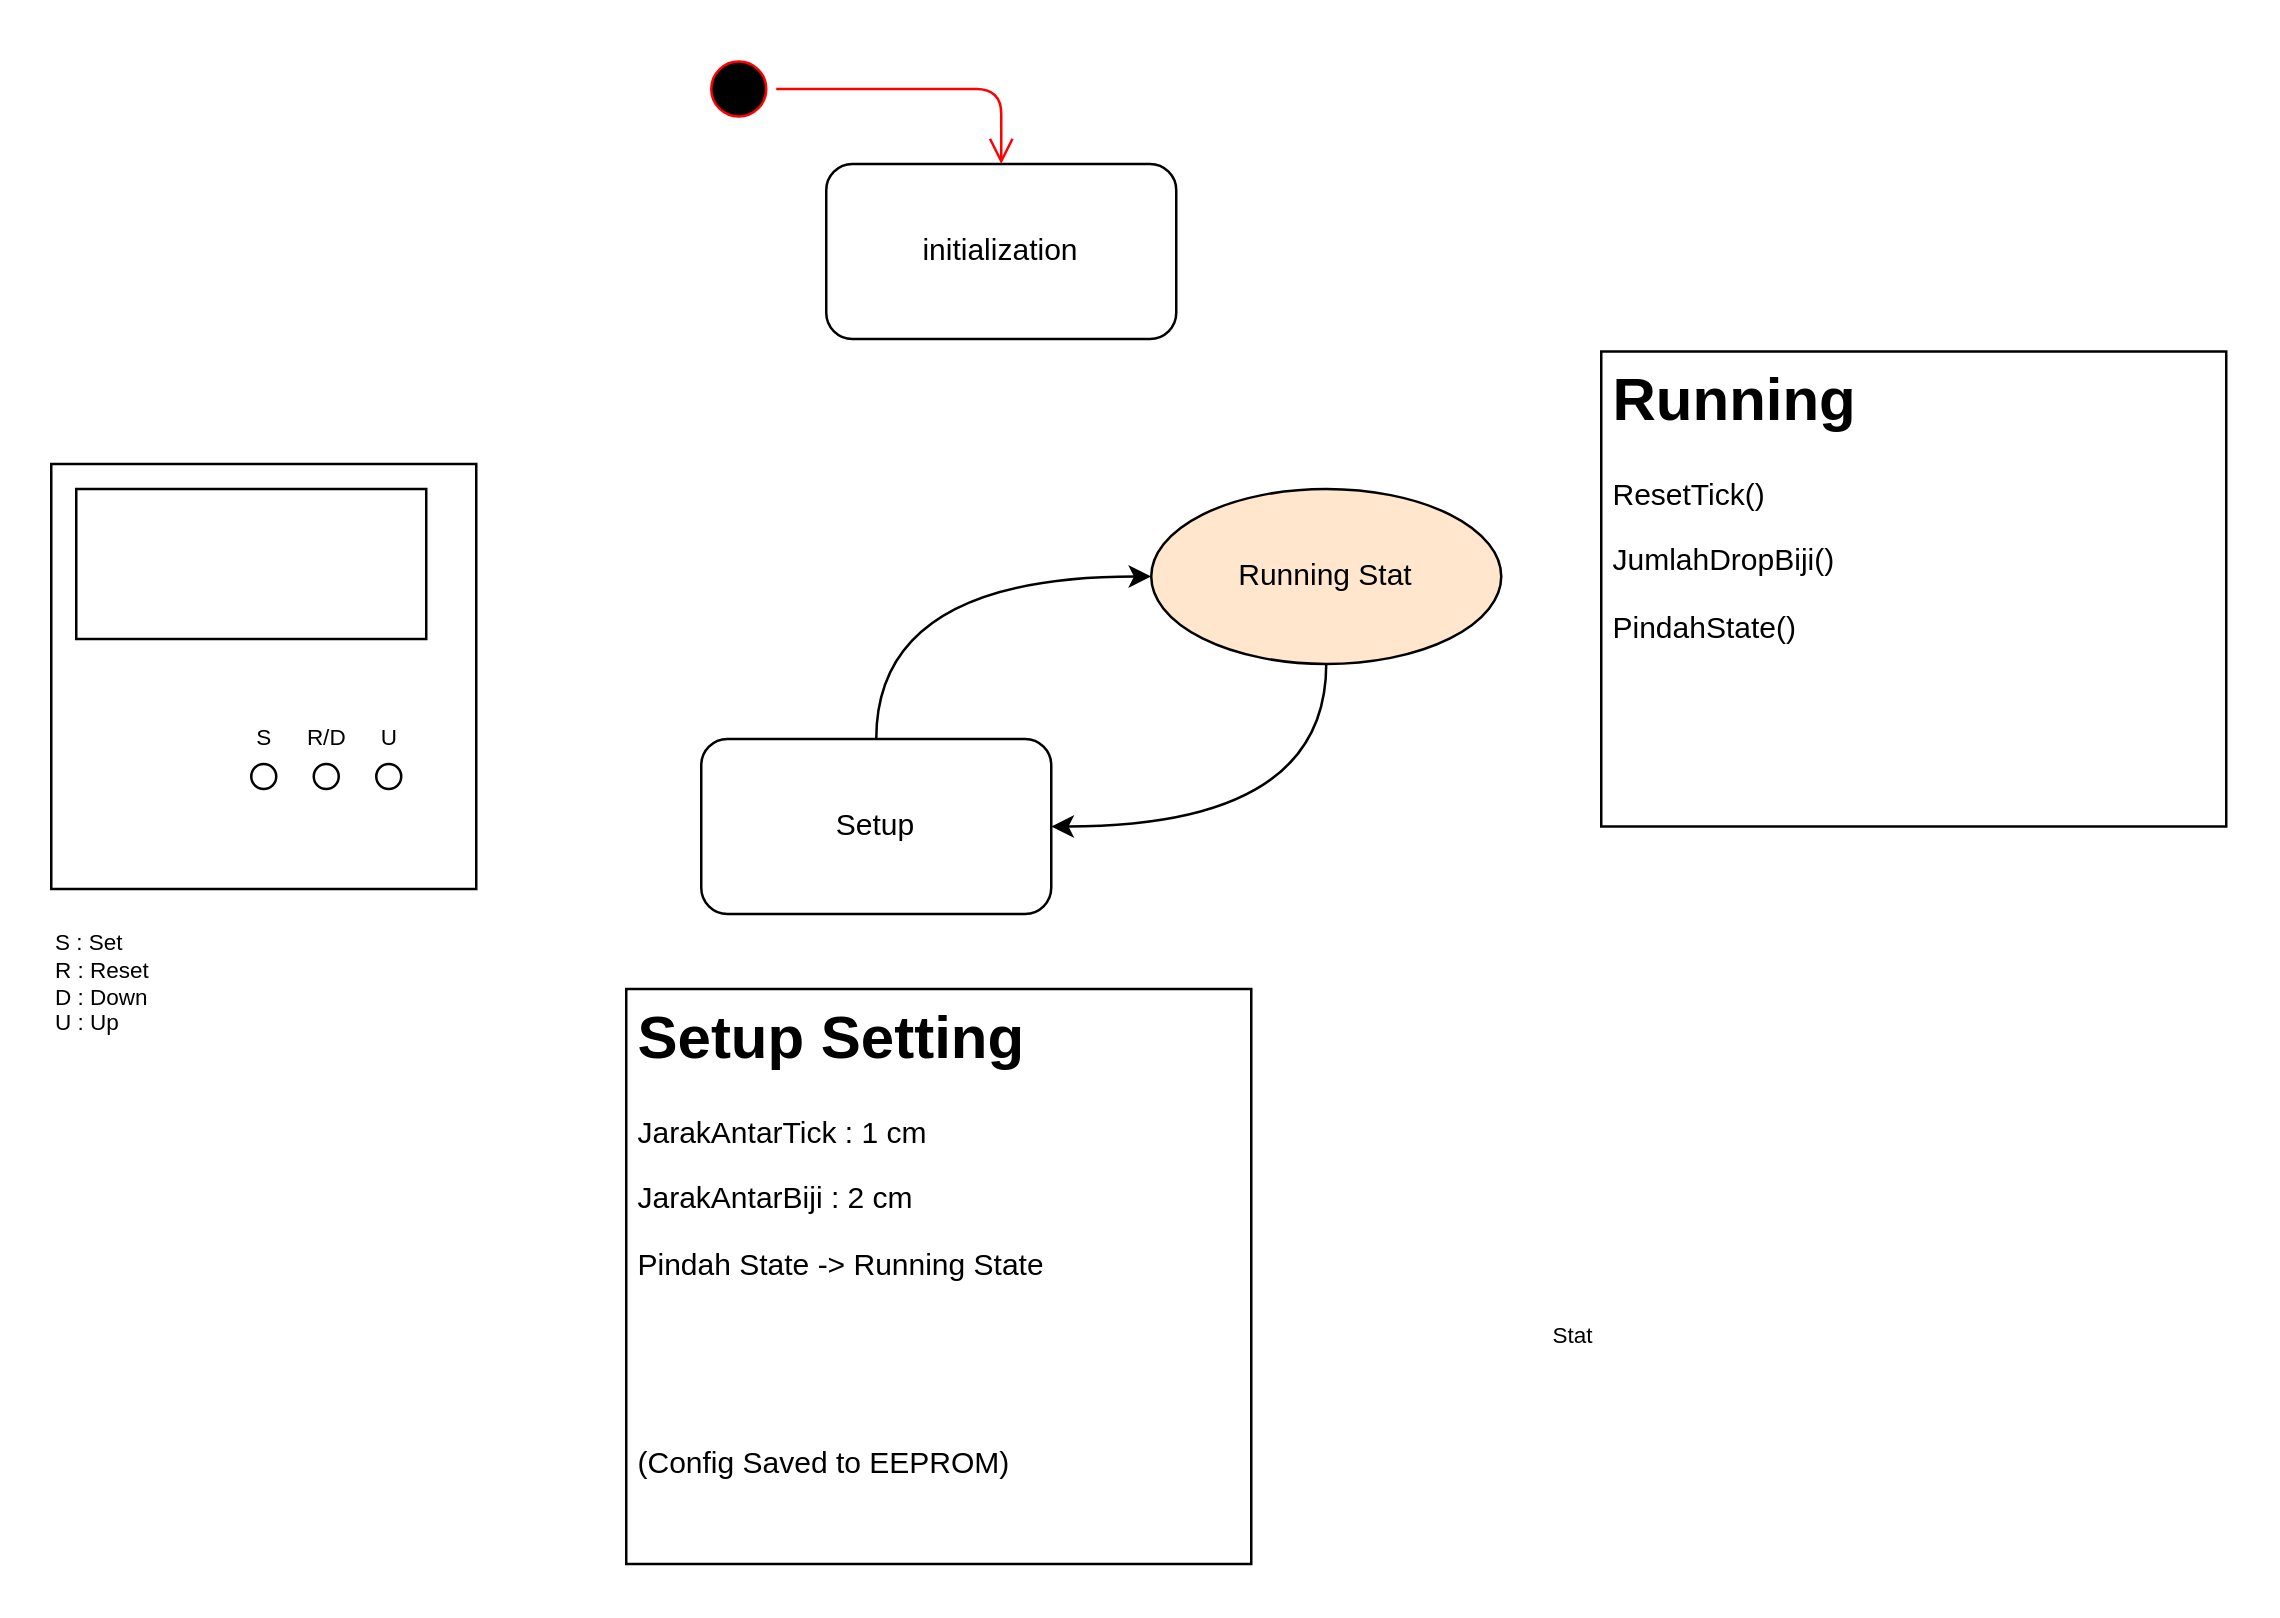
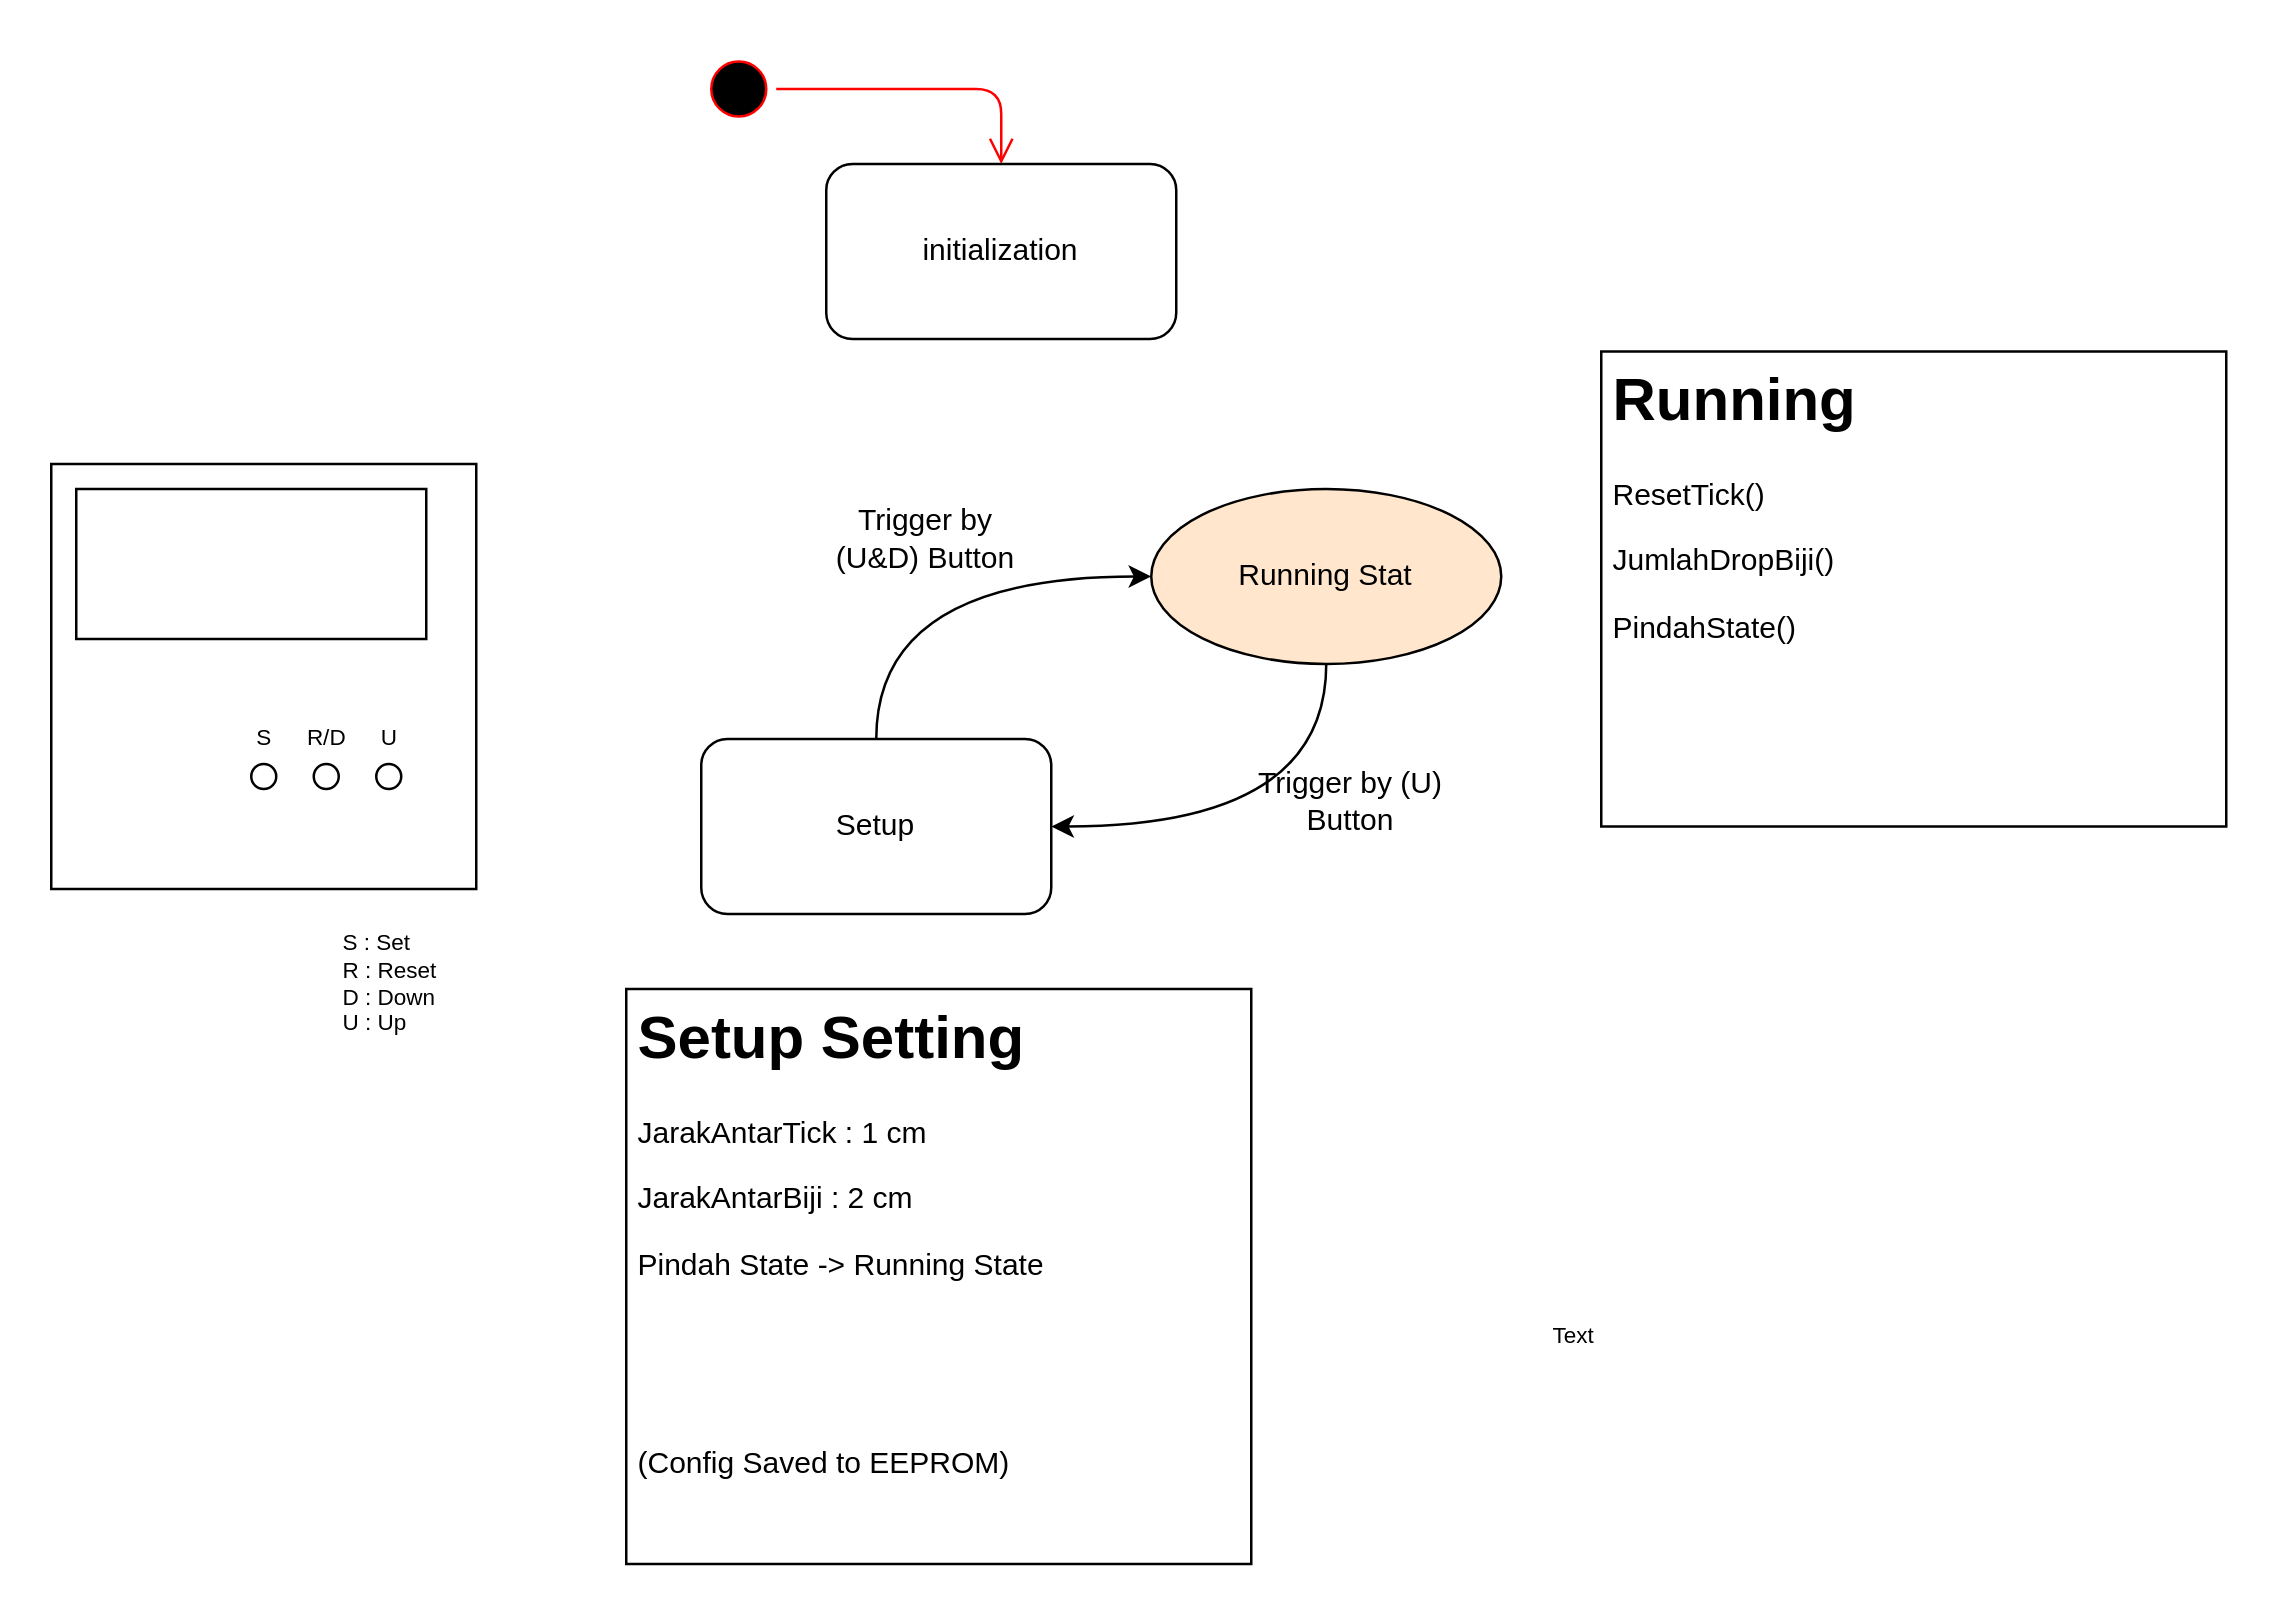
node "Trigger by (U&D) Button": added
node "Trigger by (U) Button": added
node "S : Set R : Reset D : Down U : Up": moved (139, 976) -> (426, 976)
node "Stat": label "Stat" -> "Text"
